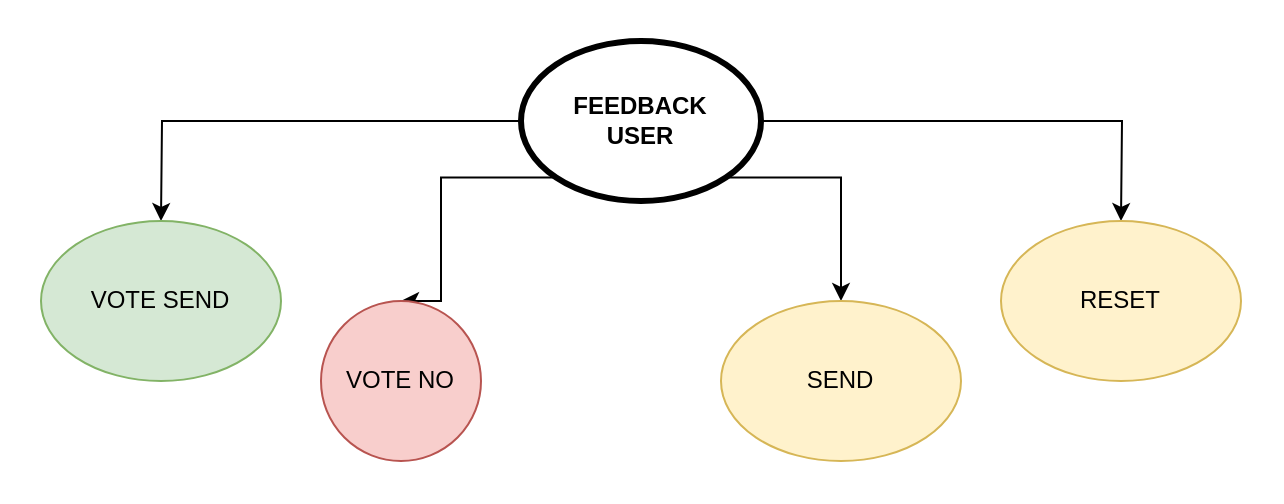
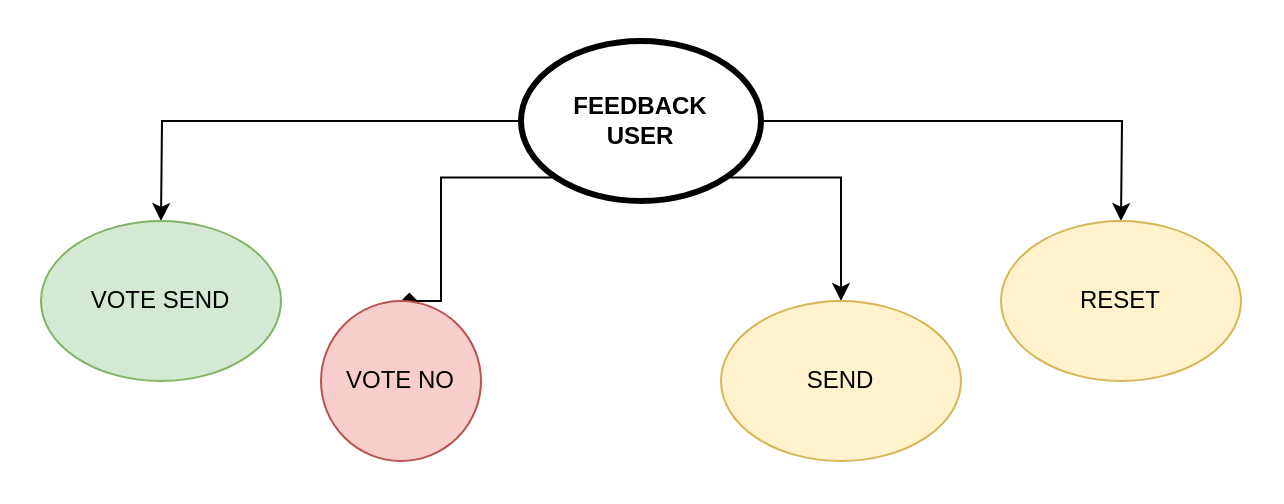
edge "FEEDBACK USER" -> "VOTE NO": arrowhead classic -> diamond
